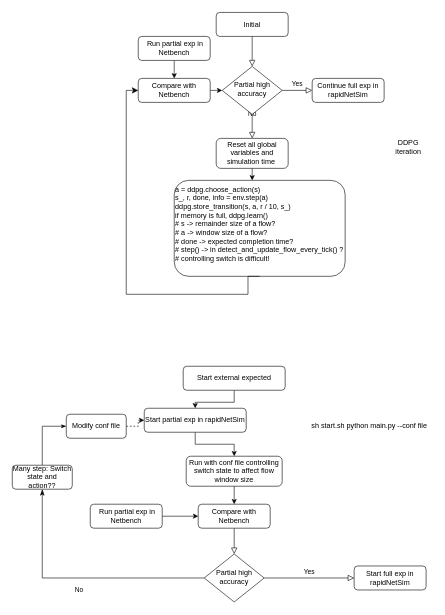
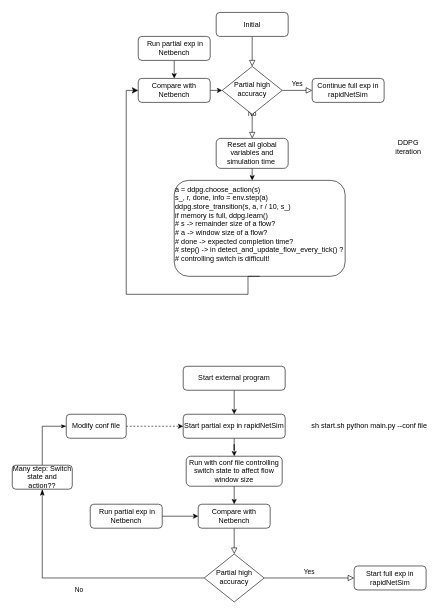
node "Start external expected": label "Start external expected" -> "Start external program"
node "Start partial exp in rapidNetSim": moved (195, 420) -> (234, 426)
